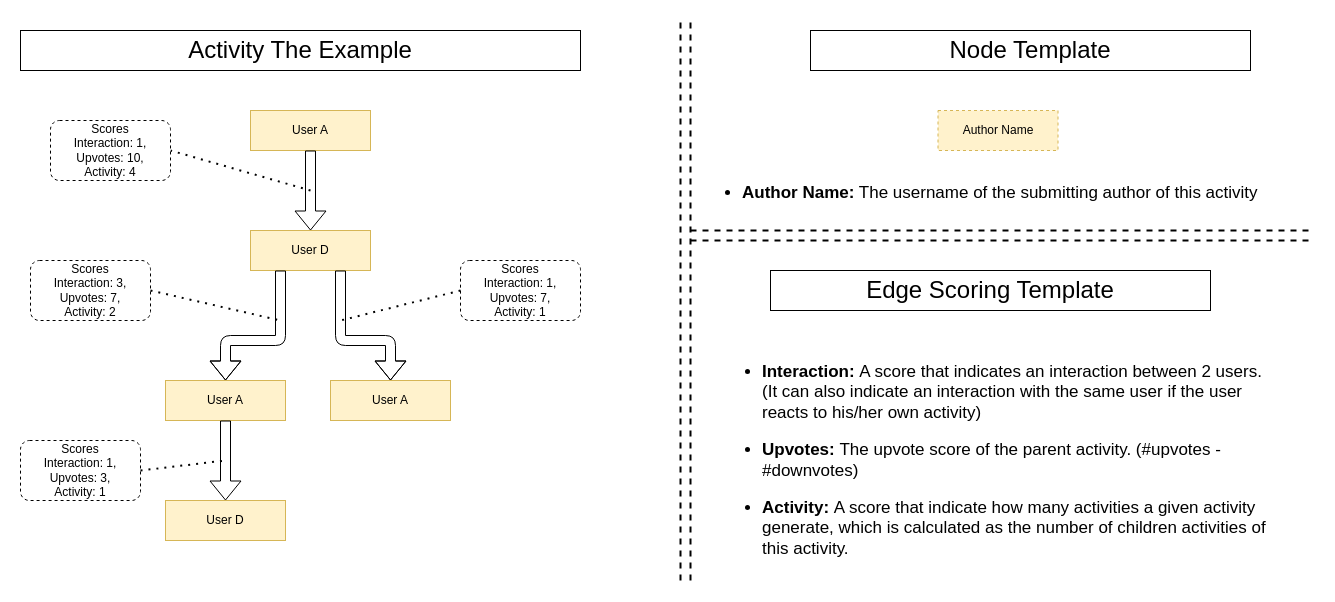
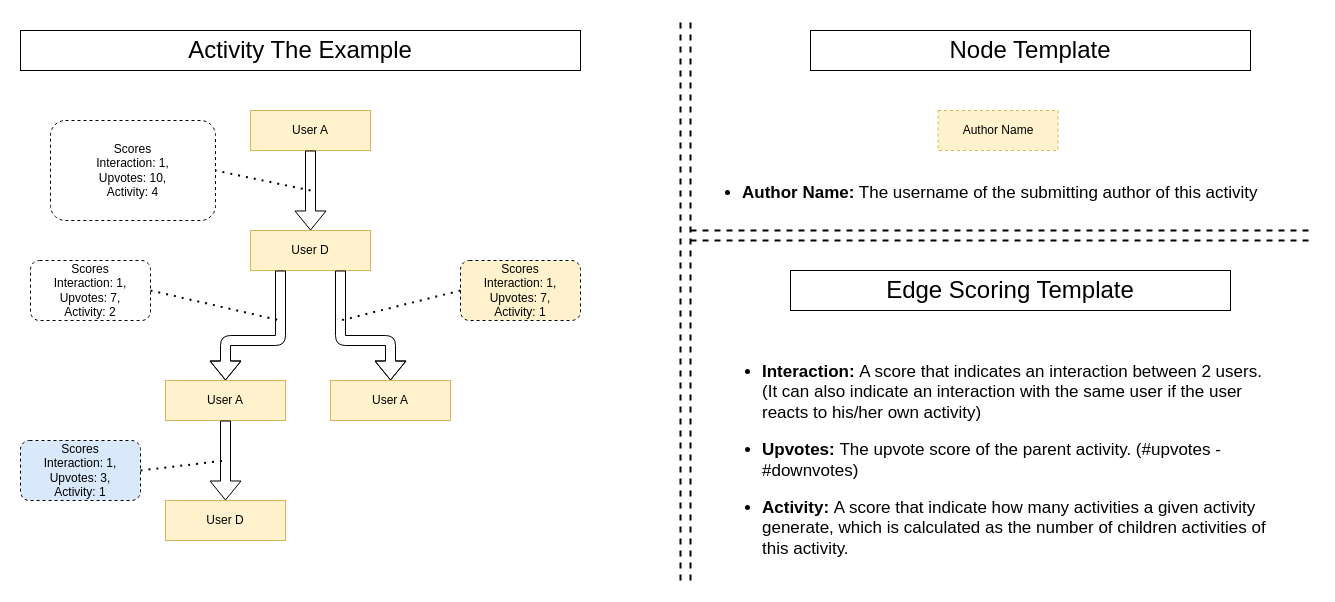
node "Scores Interaction: 1, Upvotes: 10, Activity: 4": size 120x60 -> 165x100
node "Scores Interaction: 3, Upvotes: 7, Activity: 2": label "Scores Interaction: 3, Upvotes: 7, Activity: 2" -> "Scores Interaction: 1, Upvotes: 7, Activity: 2"
node "Scores Interaction: 1, Upvotes: 7, Activity: 1": fillcolor #ffffff -> #fff2cc
node "Edge Scoring Template": moved (991, 291) -> (1011, 291)
node "Scores Interaction: 1, Upvotes: 3, Activity: 1": fillcolor #ffffff -> #dae8fc
